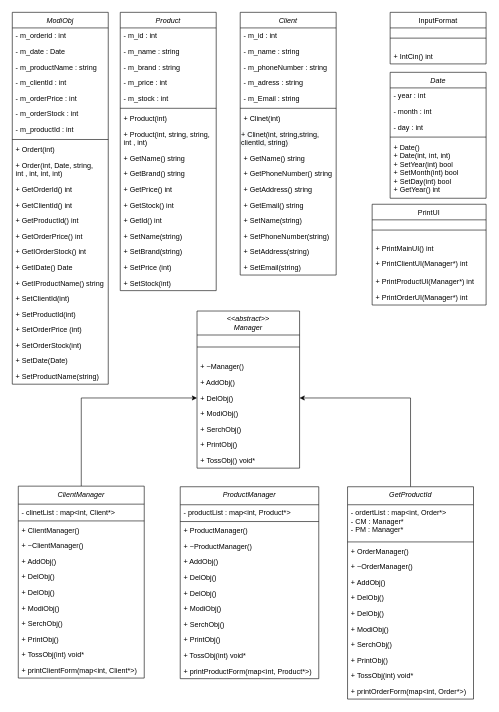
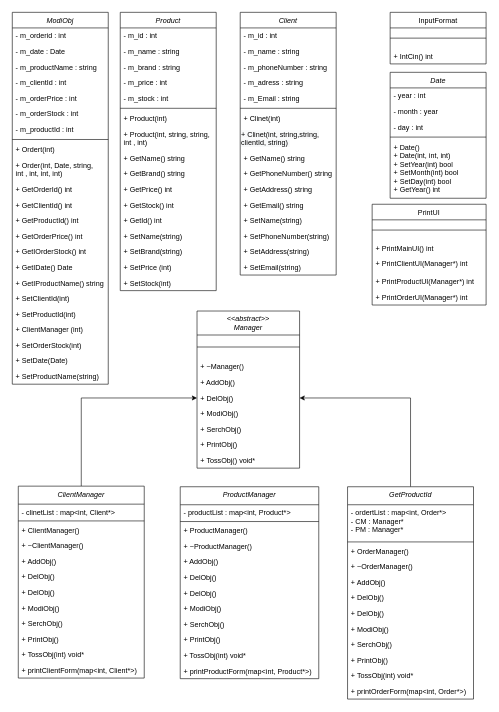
node "- month : int": label "- month : int" -> "- month : year"
node "+ SetOrderPrice (int)": label "+ SetOrderPrice (int)" -> "+ ClientManager (int)"
